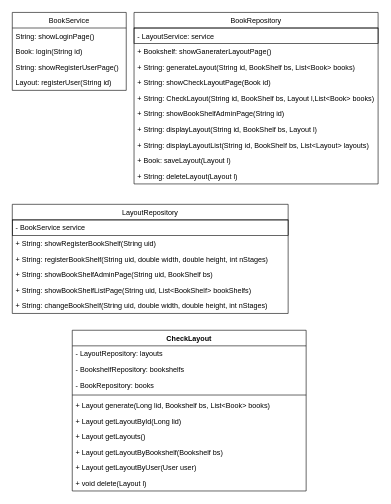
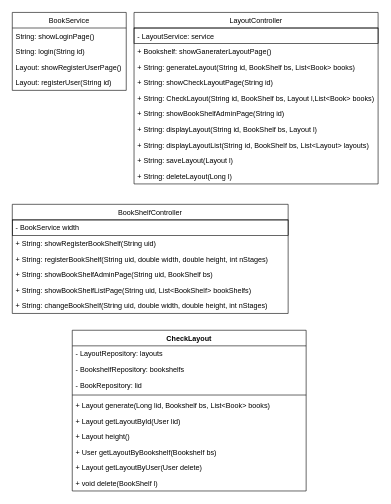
node "BookRepository": label "BookRepository" -> "LayoutController"
node "Book: login(String id)": label "Book: login(String id)" -> "String: login(String id)"
node "String: showRegisterUserPage()": label "String: showRegisterUserPage()" -> "Layout: showRegisterUserPage()"
node "+ String: showCheckLayoutPage(Book id)": label "+ String: showCheckLayoutPage(Book id)" -> "+ String: showCheckLayoutPage(String id)"
node "+ Book: saveLayout(Layout l)": label "+ Book: saveLayout(Layout l)" -> "+ String: saveLayout(Layout l)"
node "+ String: deleteLayout(Layout l)": label "+ String: deleteLayout(Layout l)" -> "+ String: deleteLayout(Long l)"
node "LayoutRepository": label "LayoutRepository" -> "BookShelfController"
node "- BookService service": label "- BookService service" -> "- BookService width"
node "- BookRepository: books": label "- BookRepository: books" -> "- BookRepository: lid"
node "+ Layout getLayoutById(Long lid)": label "+ Layout getLayoutById(Long lid)" -> "+ Layout getLayoutById(User lid)"
node "+ Layout getLayouts()": label "+ Layout getLayouts()" -> "+ Layout height()"
node "+ Layout getLayoutByBookshelf(Bookshelf bs)": label "+ Layout getLayoutByBookshelf(Bookshelf bs)" -> "+ User getLayoutByBookshelf(Bookshelf bs)"
node "+ Layout getLayoutByUser(User user)": label "+ Layout getLayoutByUser(User user)" -> "+ Layout getLayoutByUser(User delete)"
node "+ void delete(Layout l)": label "+ void delete(Layout l)" -> "+ void delete(BookShelf l)"
